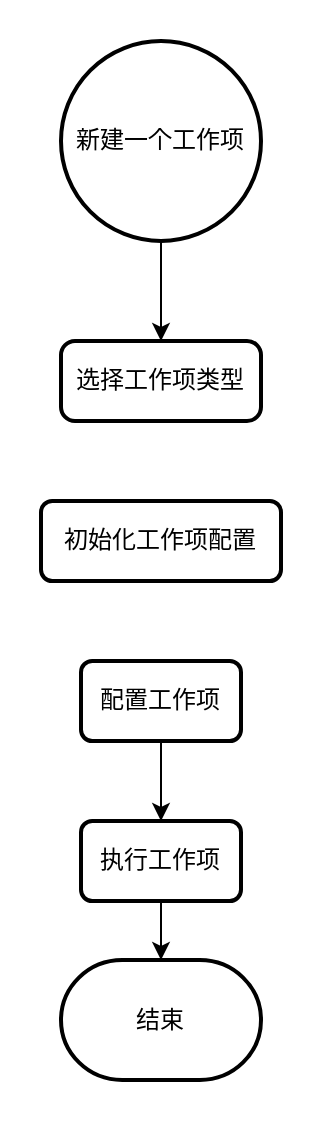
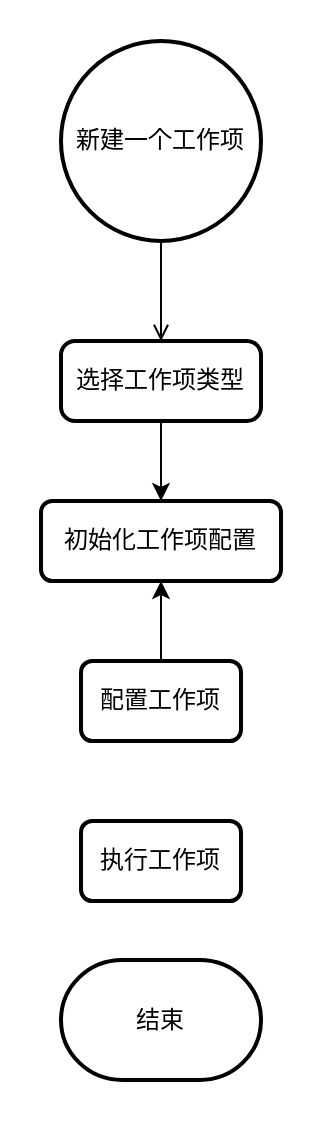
edge "新建一个工作项" -> "选择工作项类型": arrowhead classic -> open
edge "选择工作项类型" -> "初始化工作项配置": added
edge "配置工作项" -> "执行工作项": now "配置工作项" -> "初始化工作项配置"
edge "执行工作项" -> "结束": removed
